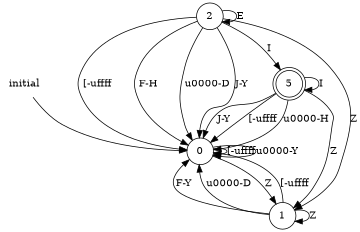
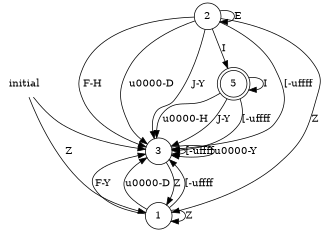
edge "5" -> "1": now "initial" -> "1"
node "0": label "0" -> "3"
